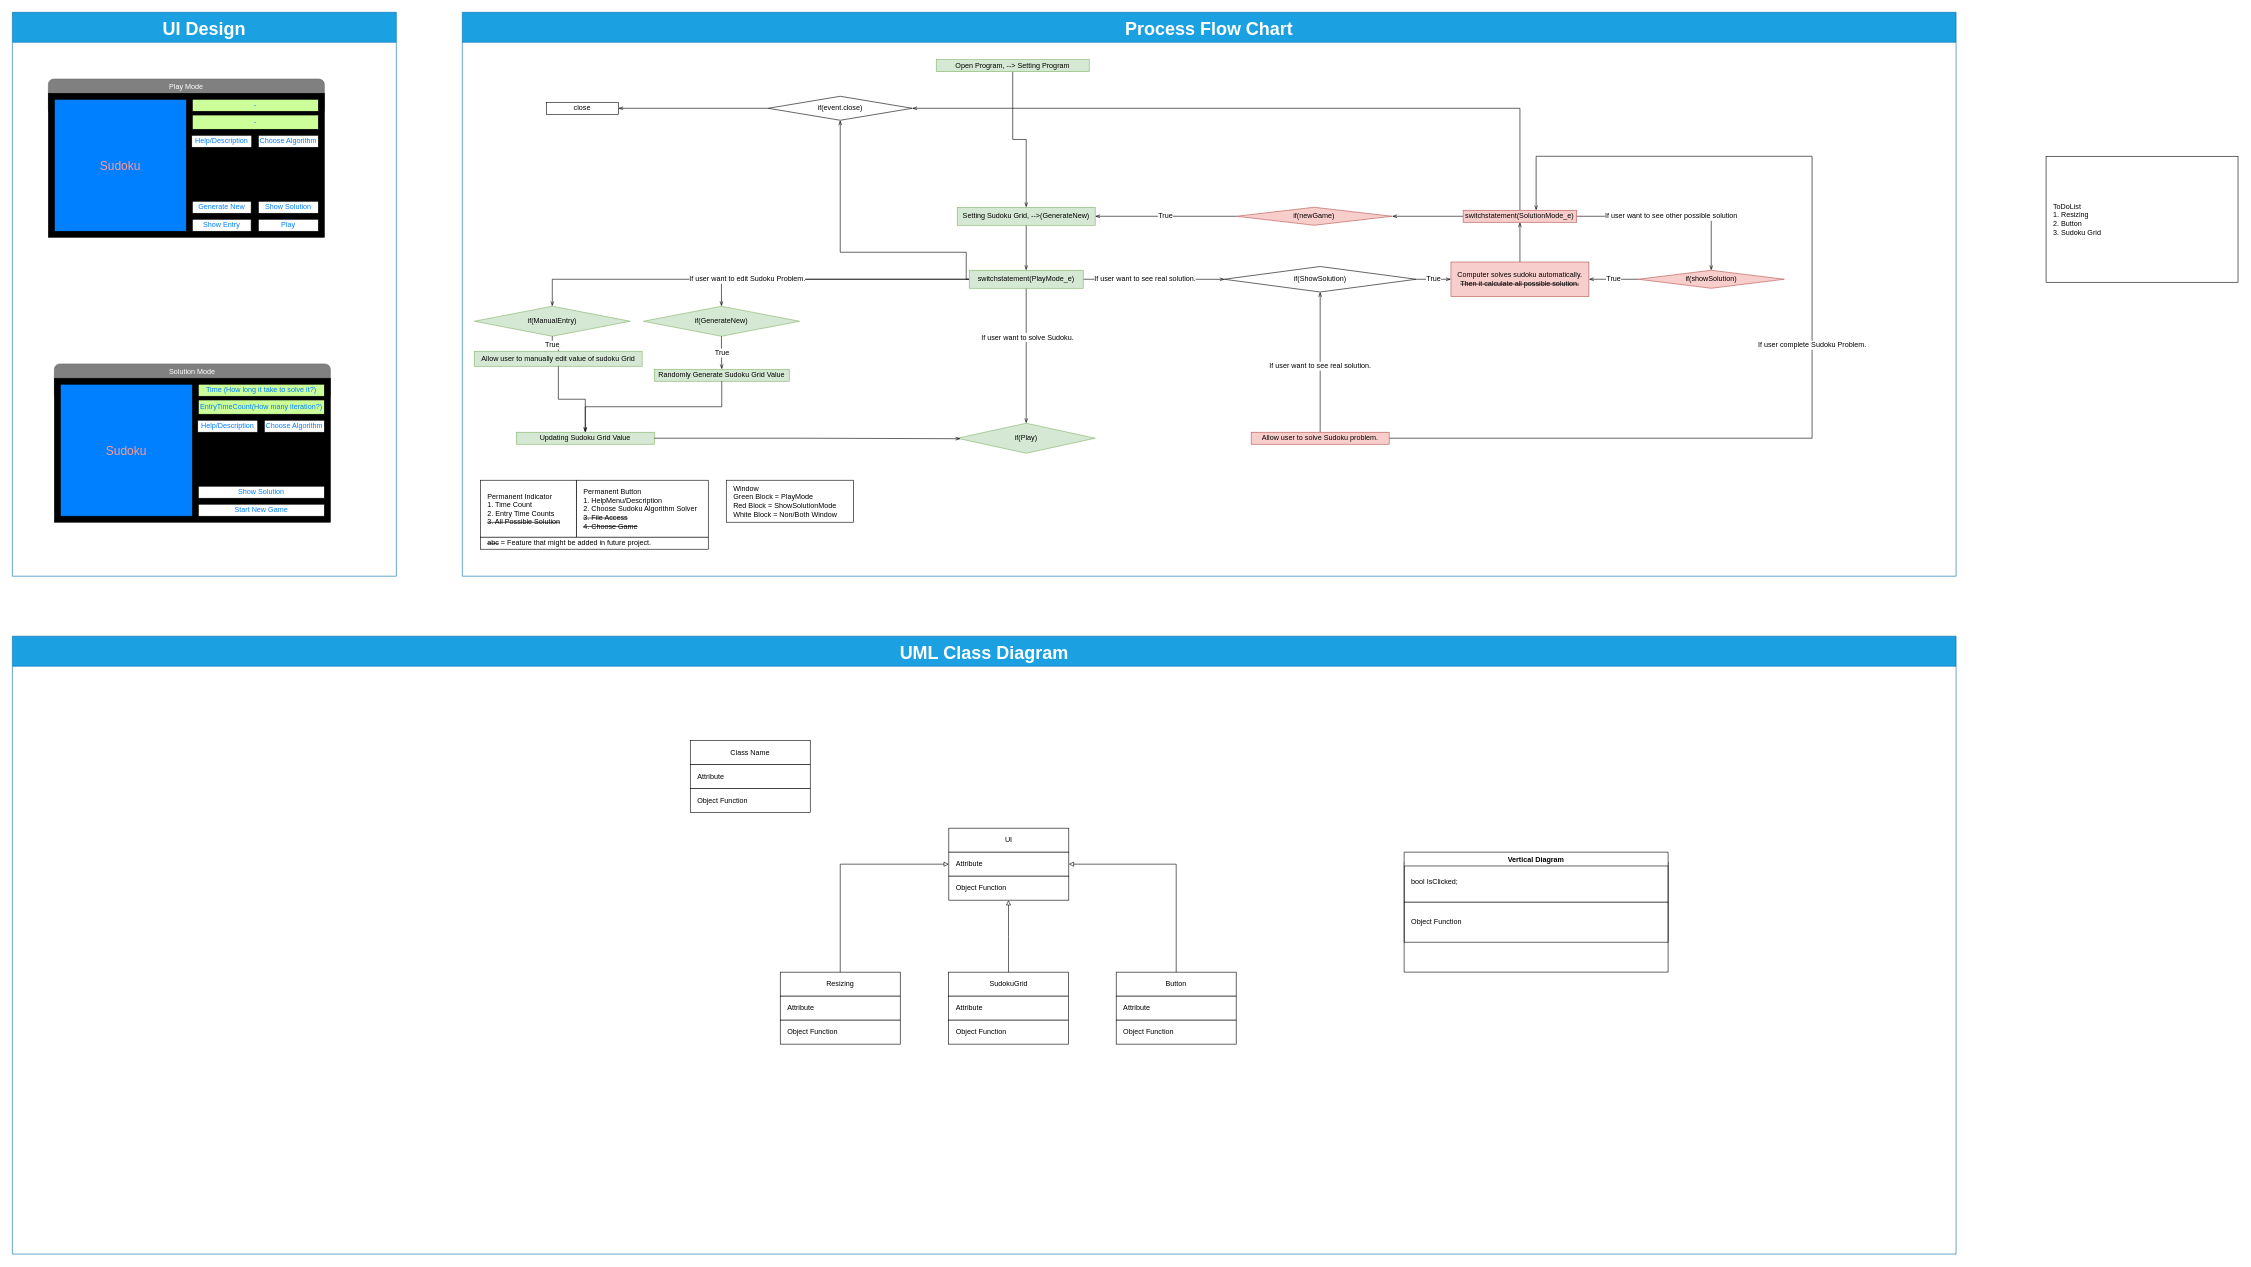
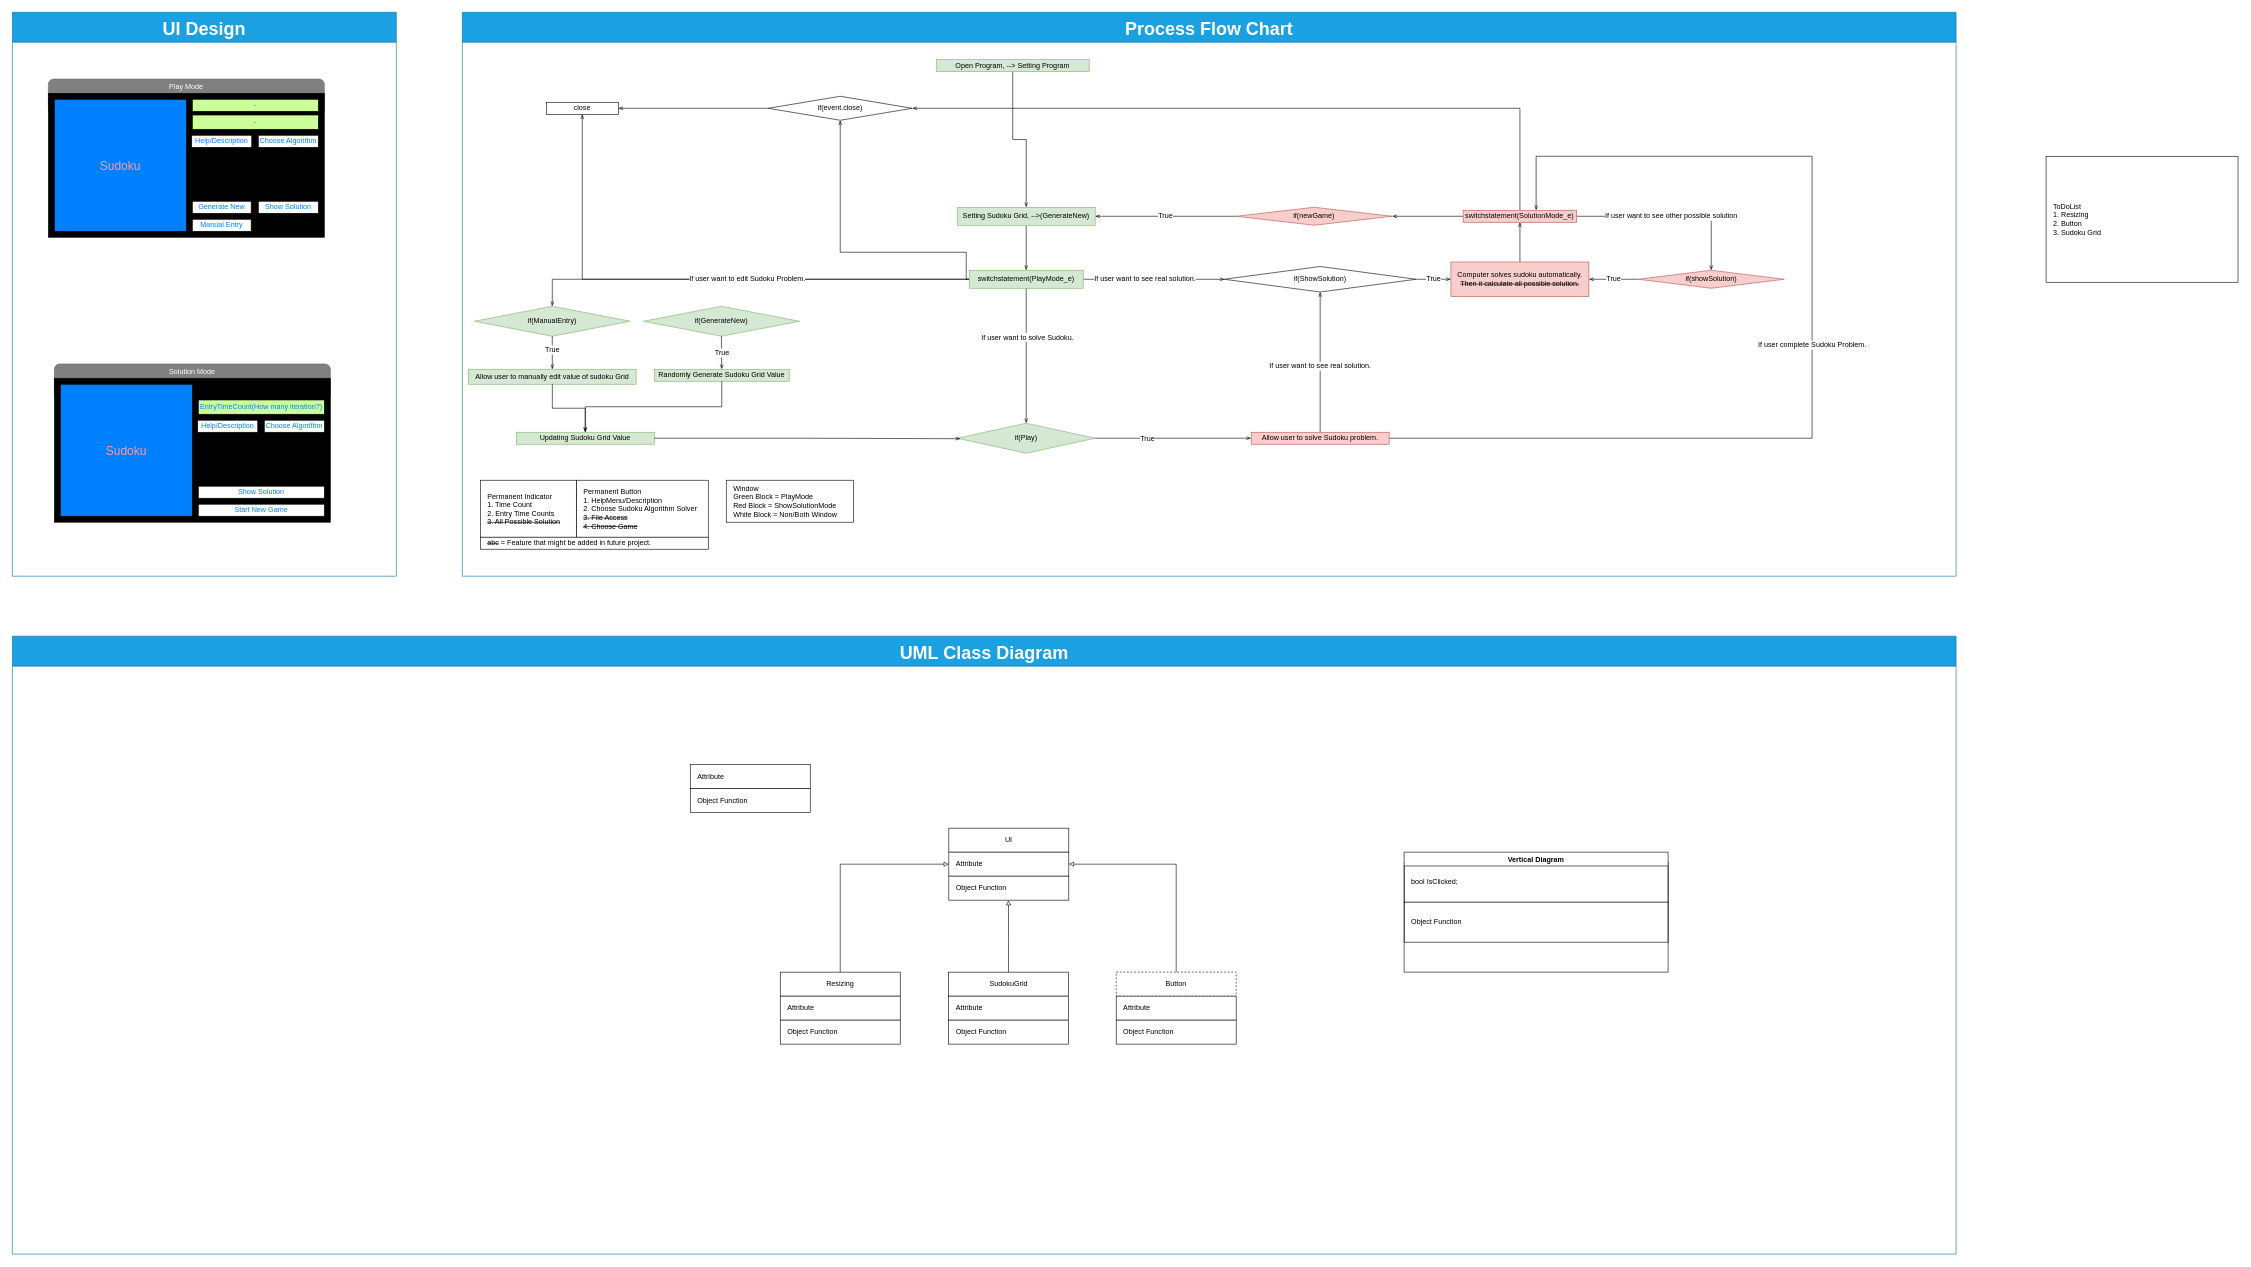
node "Show Entry": label "Show Entry" -> "Manual Entry"
node "Play": removed
edge "switchstatement(PlayMode_e)" -> "if(GenerateNew)": now "switchstatement(PlayMode_e)" -> "close"
node "Allow user to manually edit value of sudoku Grid": moved (558, 359) -> (552, 377)
node "Time (How long it take to solve it?)": removed
edge "if(Play)" -> "Allow user to solve Sudoku problem.": added, label "True"
node "Class Name": removed
node "Button": style solid -> dashed
